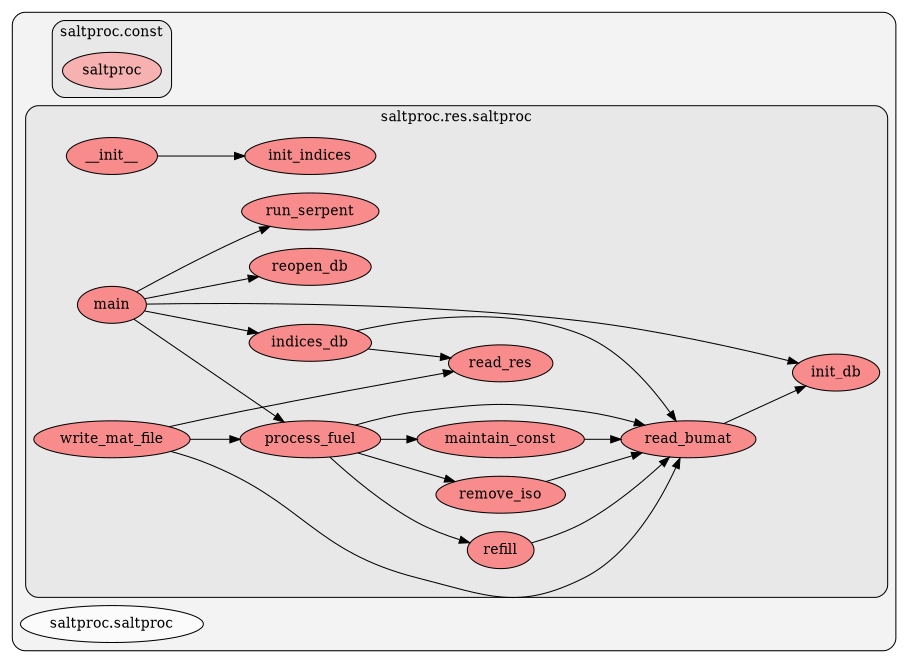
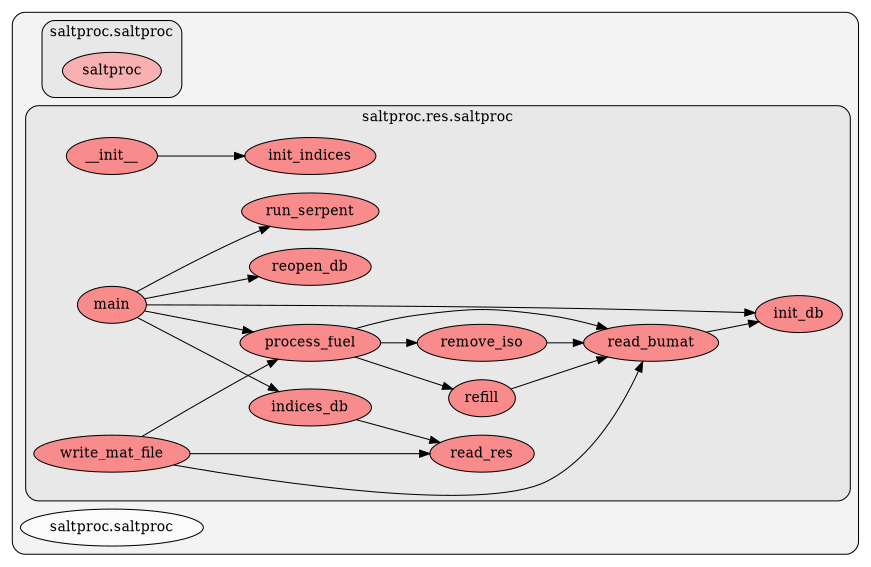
cluster "saltproc.const": label "saltproc.const" -> "saltproc.saltproc"
edge "indices_db" -> "read_bumat": removed
node "maintain_const": removed
